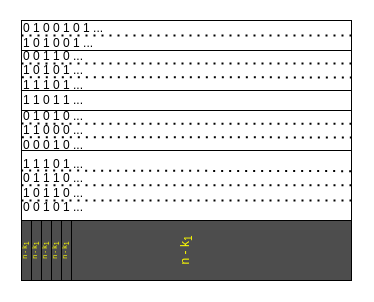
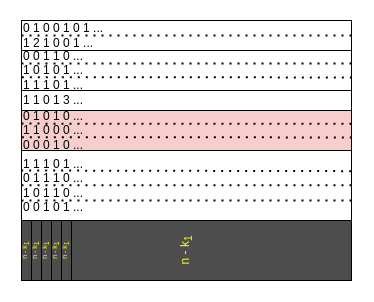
node "0 1 0 0 1 0 1 ... 1 0 1 0 0 1 ...": label "0 1 0 0 1 0 1 ... 1 0 1 0 0 1 ..." -> "0 1 0 0 1 0 1 ... 1 2 1 0 0 1 ..."
node "1 1 0 1 1 ...": label "1 1 0 1 1 ..." -> "1 1 0 1 3 ..."
node "0 1 0 1 0 ... 1 1 0 0 0 ... 0 0 0 1 0 ...": fillcolor #ffffff -> #f8cecc
